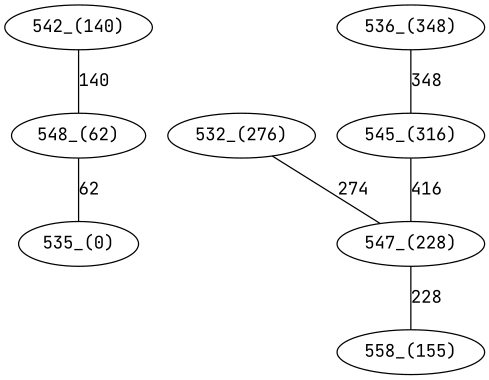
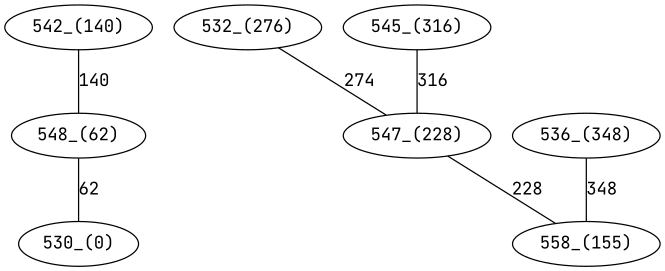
edge "536_(348)" -- "545_(316)": now "536_(348)" -- "558_(155)"
edge "545_(316)" -- "547_(228)": label "416" -> "316"
node "535_(0)": label "535_(0)" -> "530_(0)"
